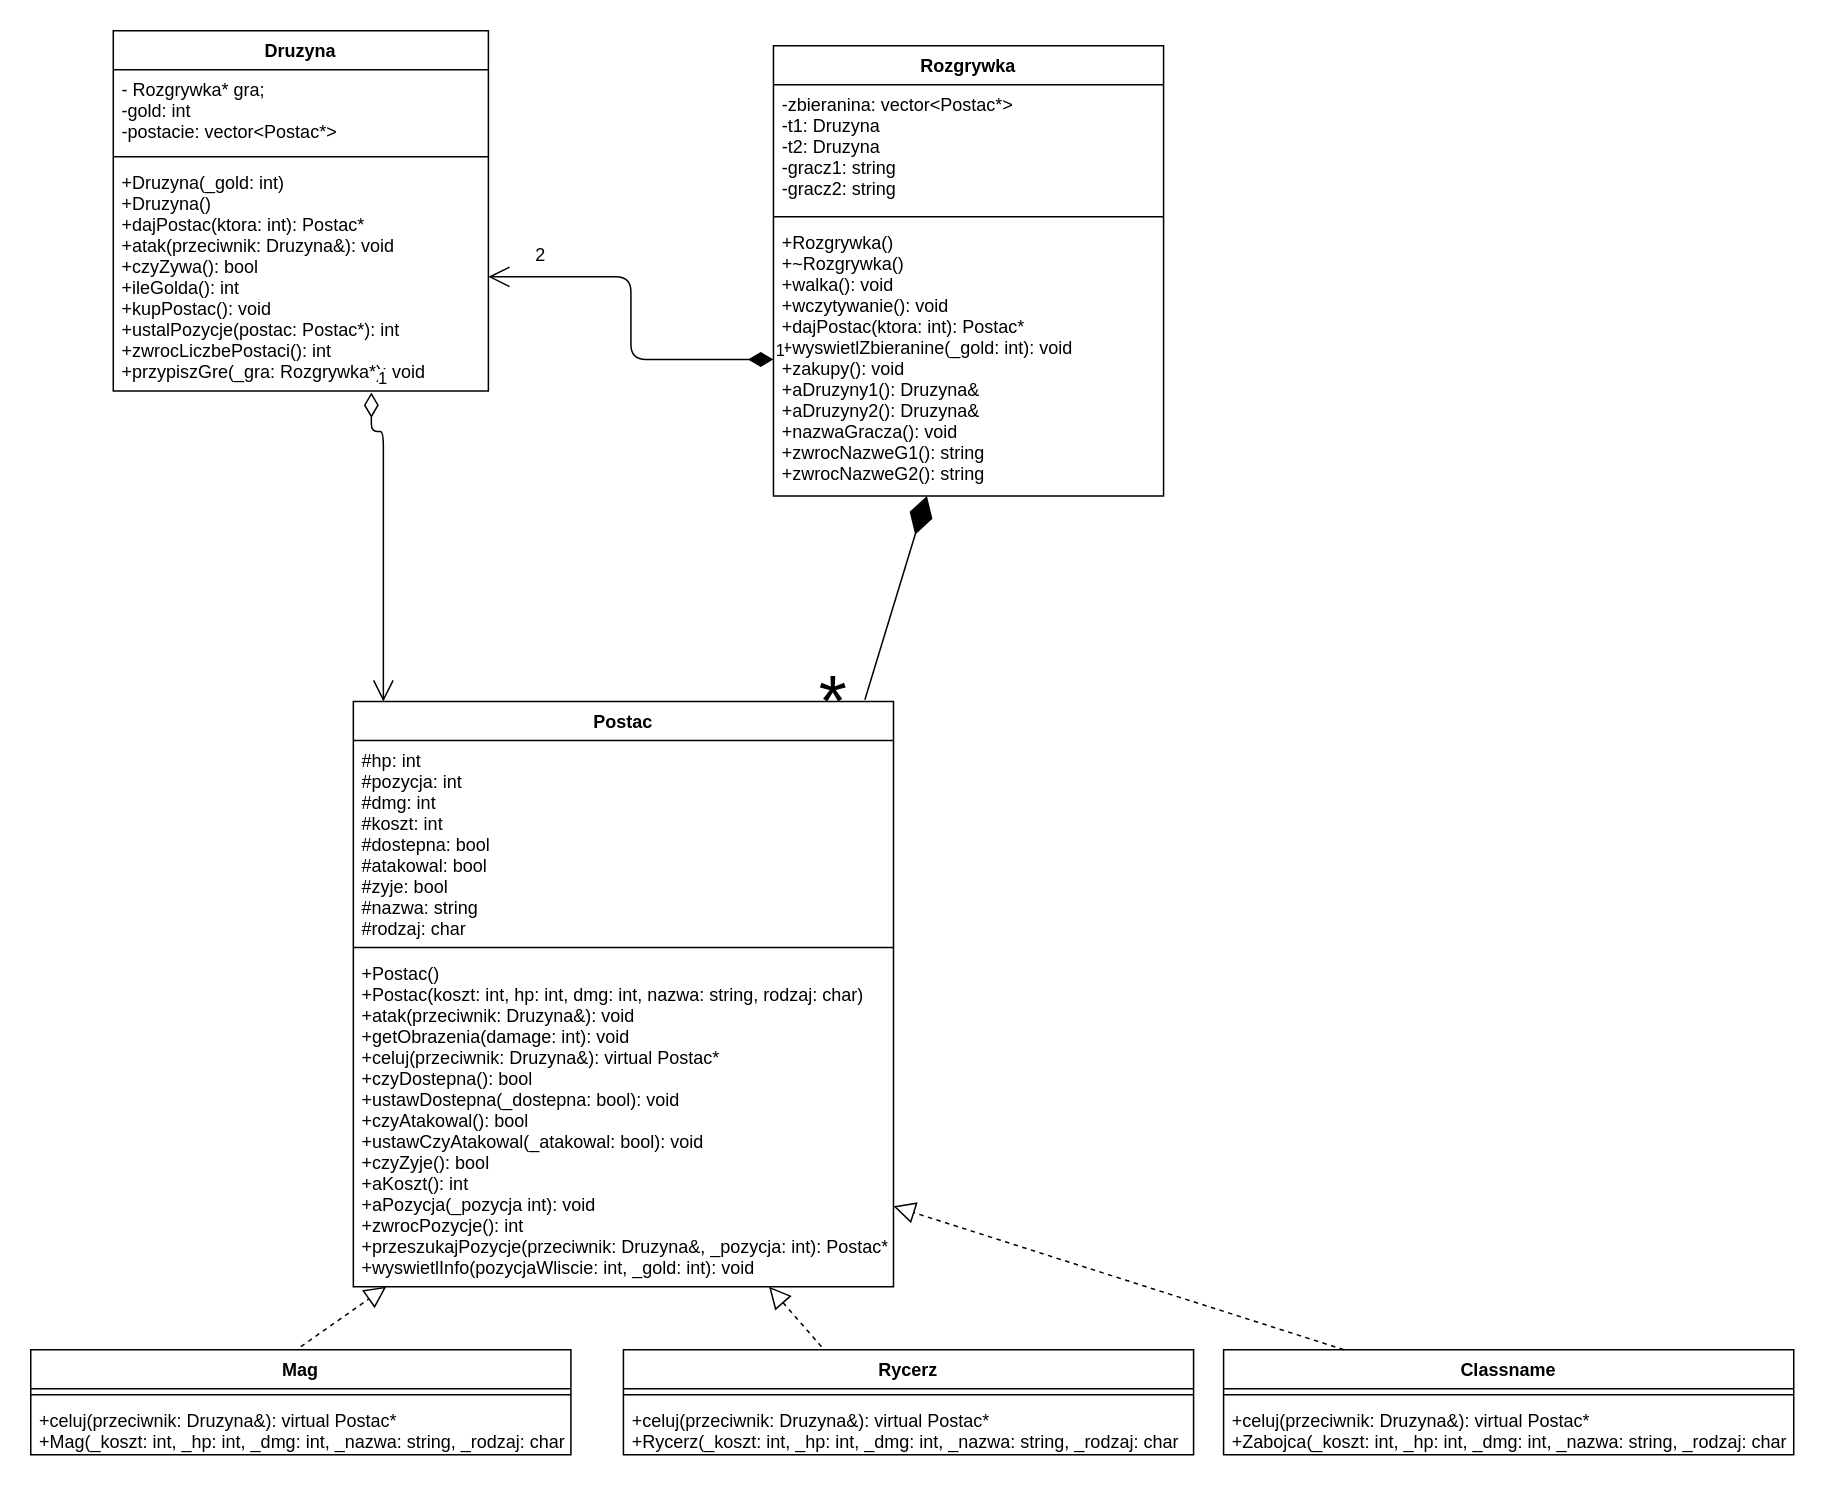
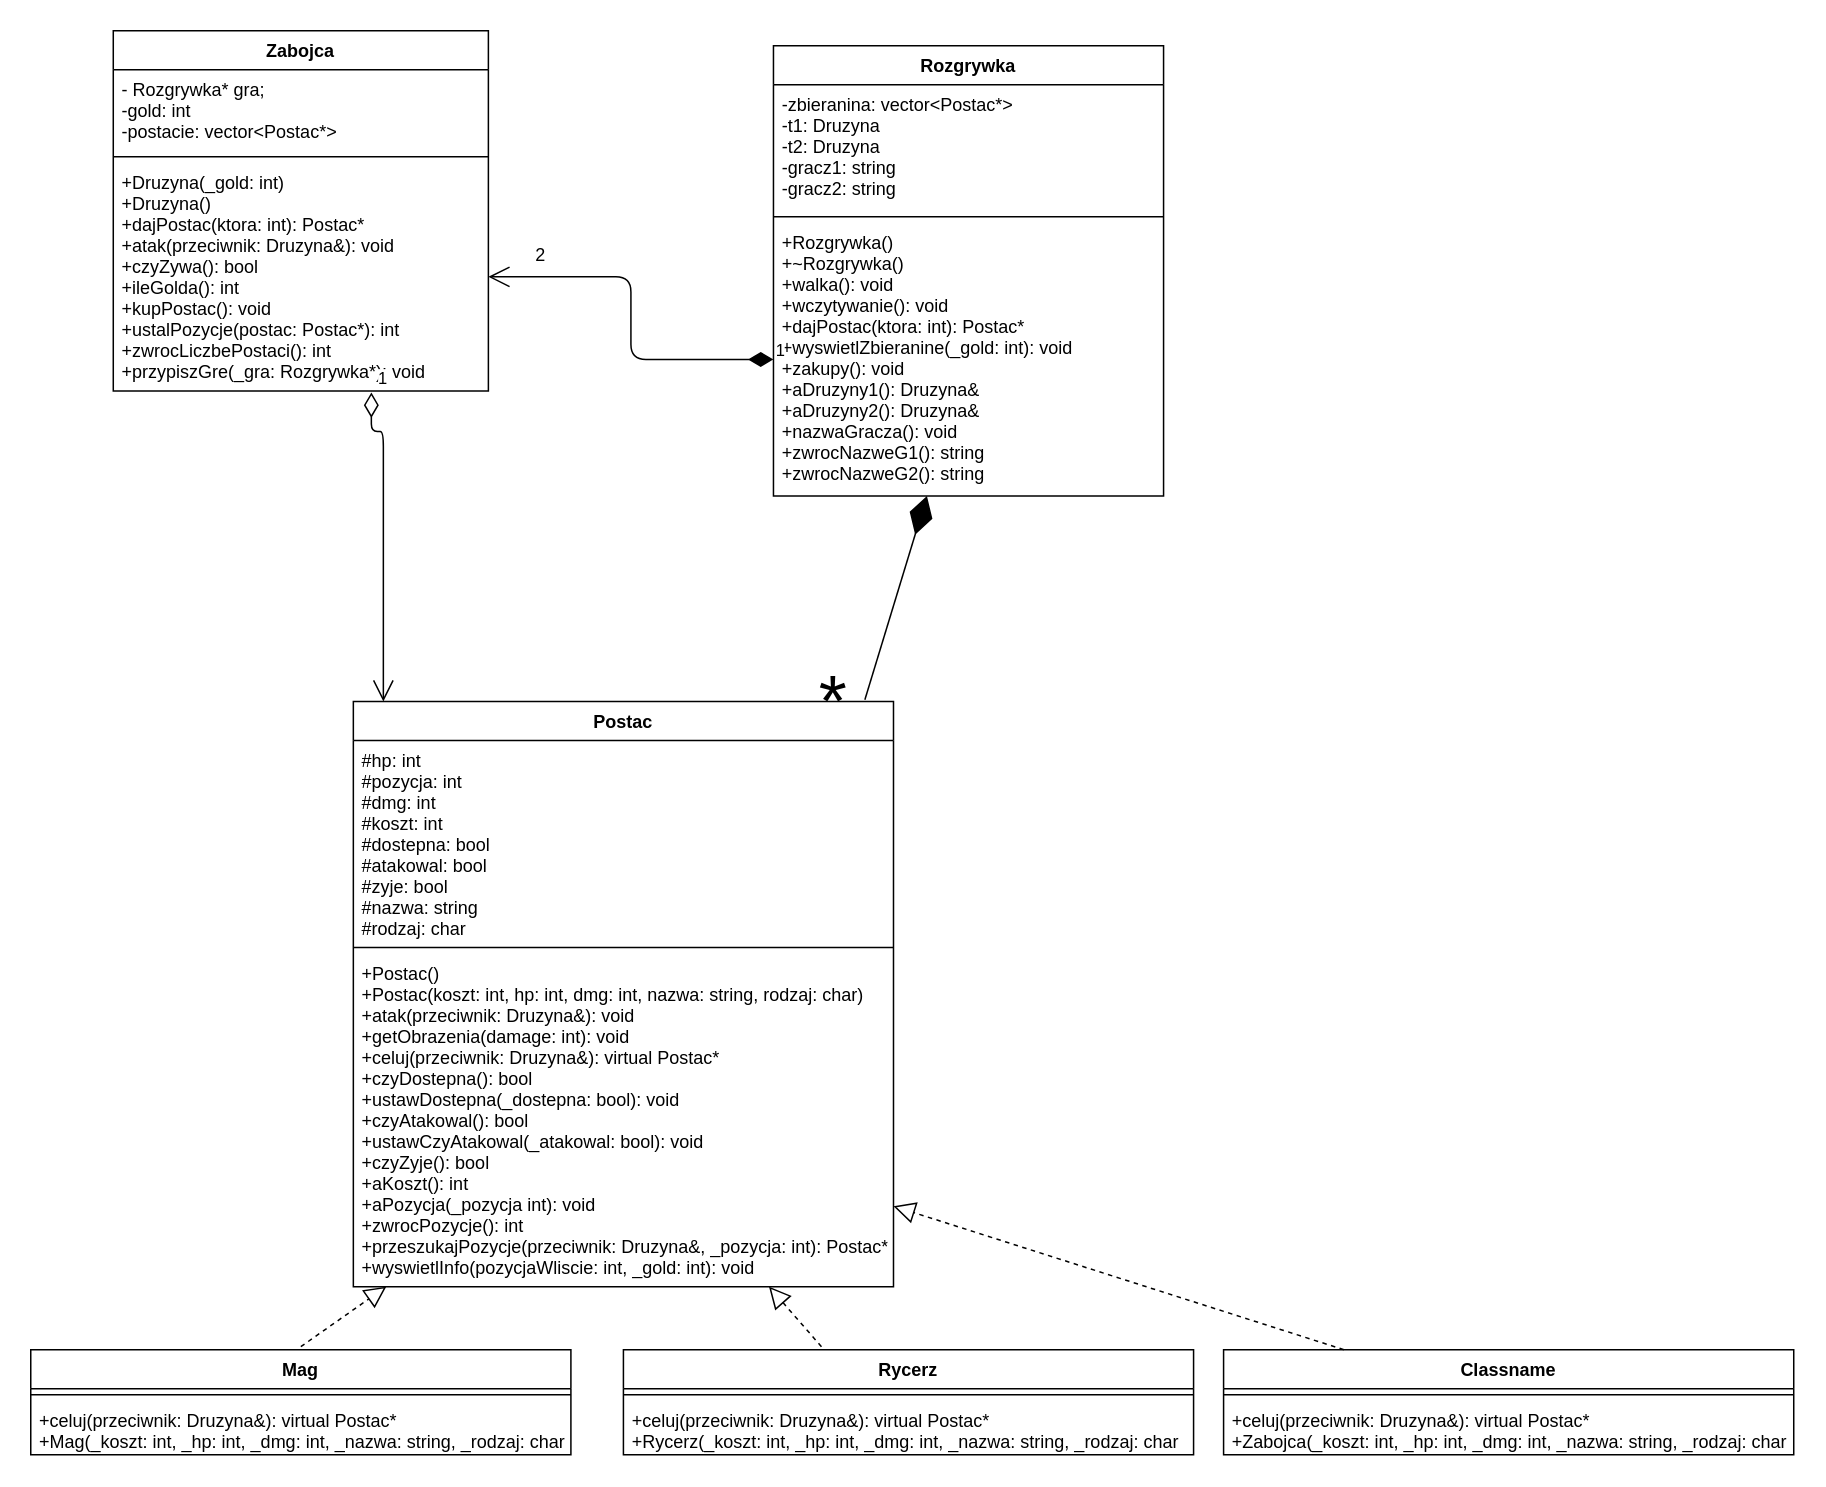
node "Druzyna": label "Druzyna" -> "Zabojca"
